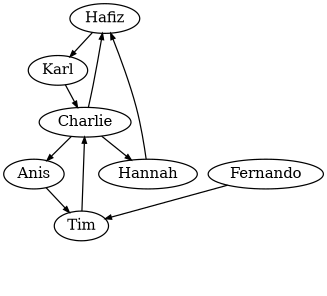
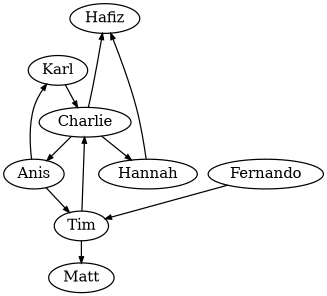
edge "Hafiz" -> "Karl": now "Anis" -> "Karl"
node "Matt": added
